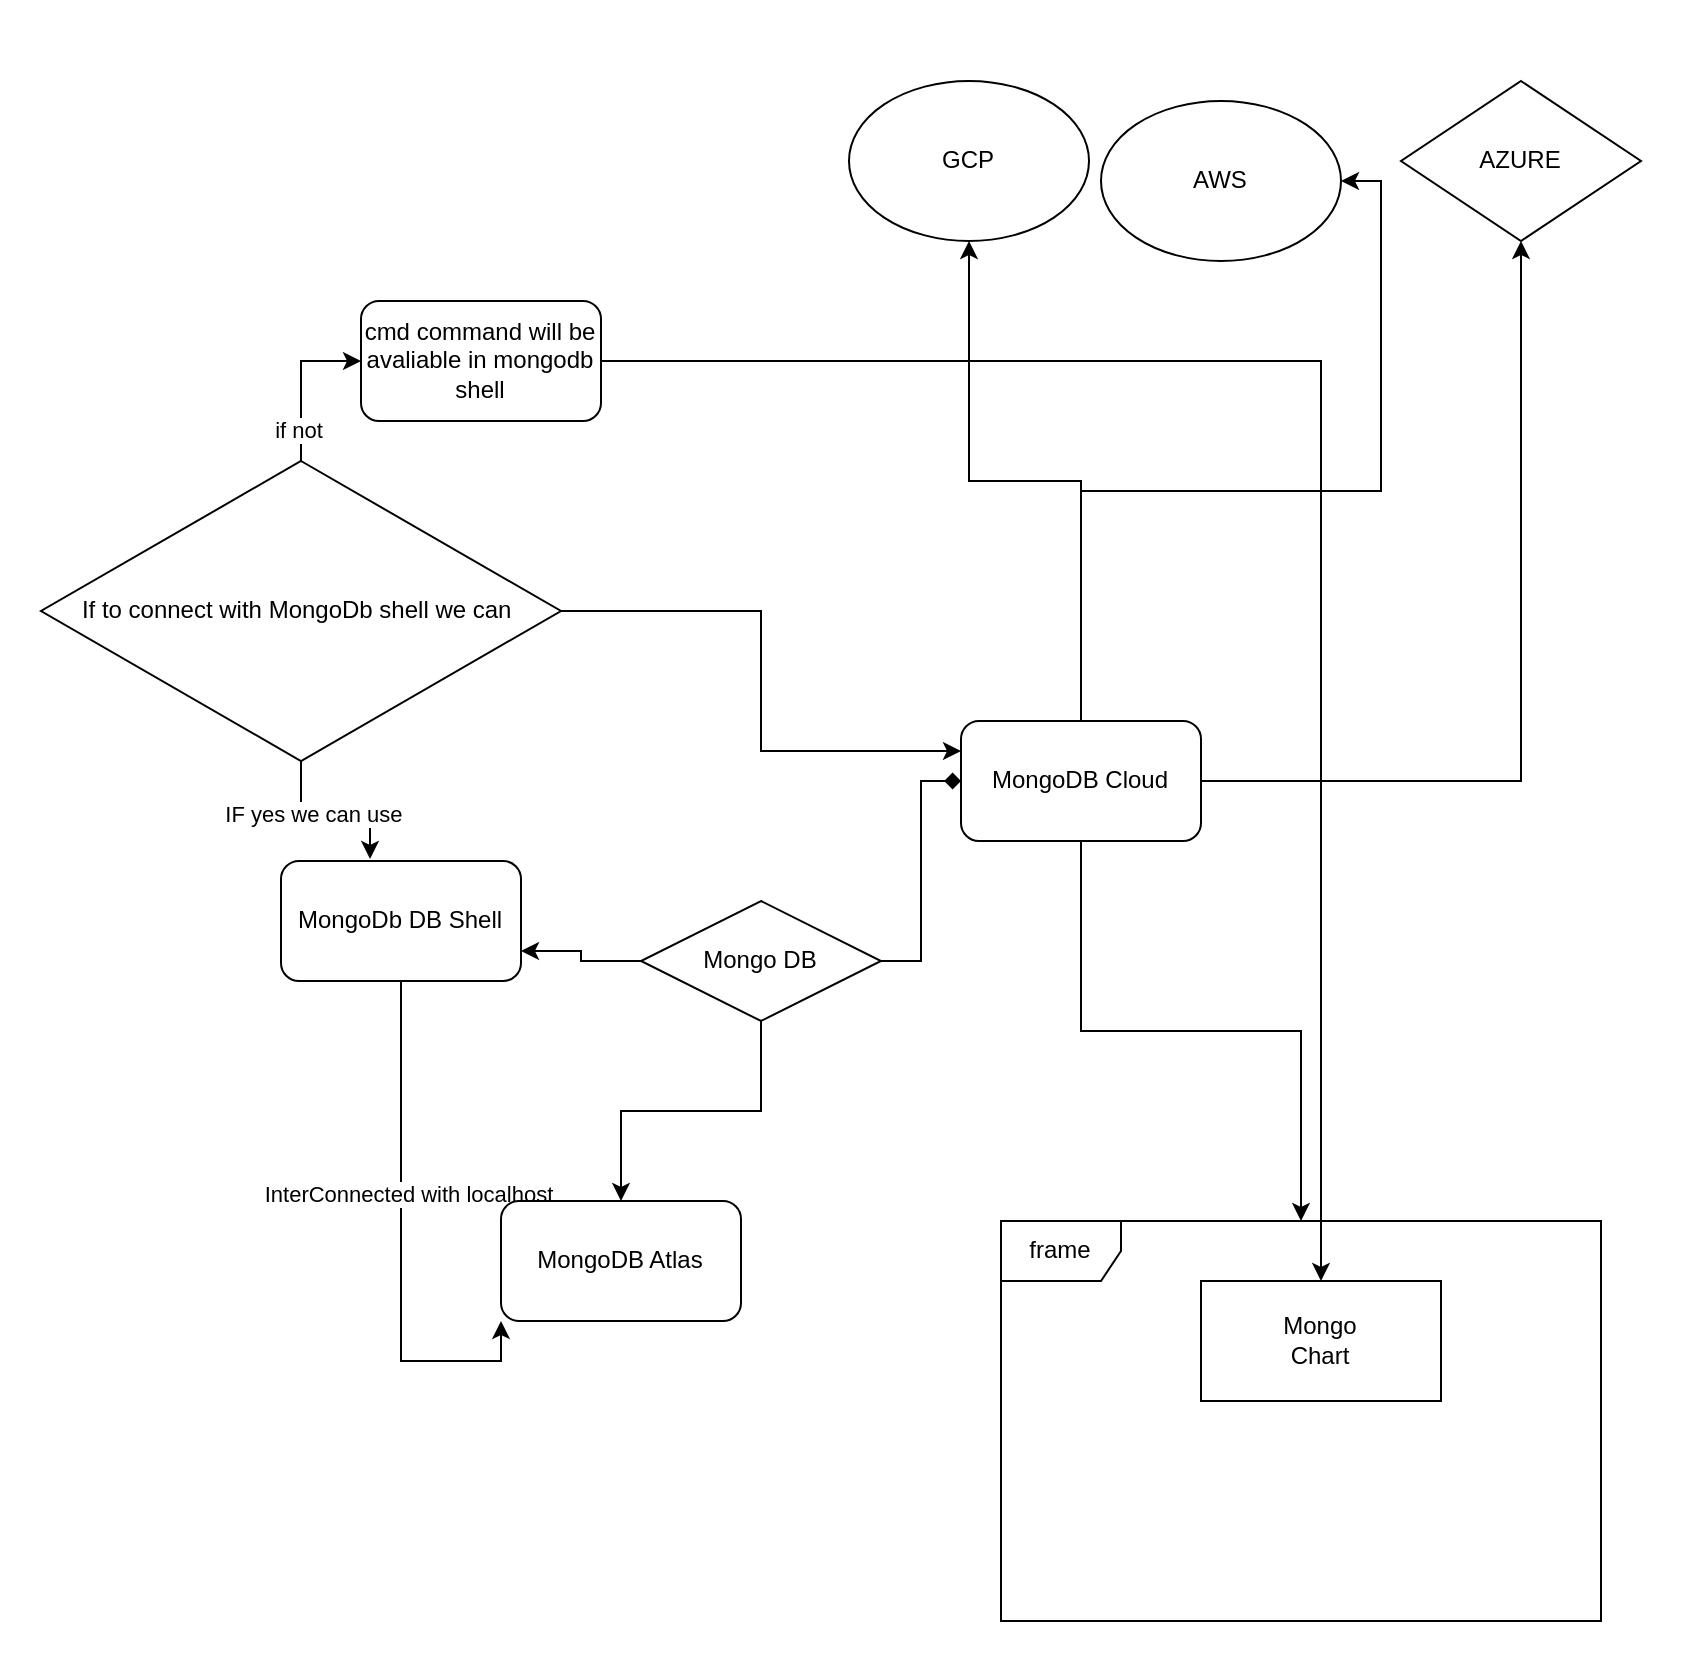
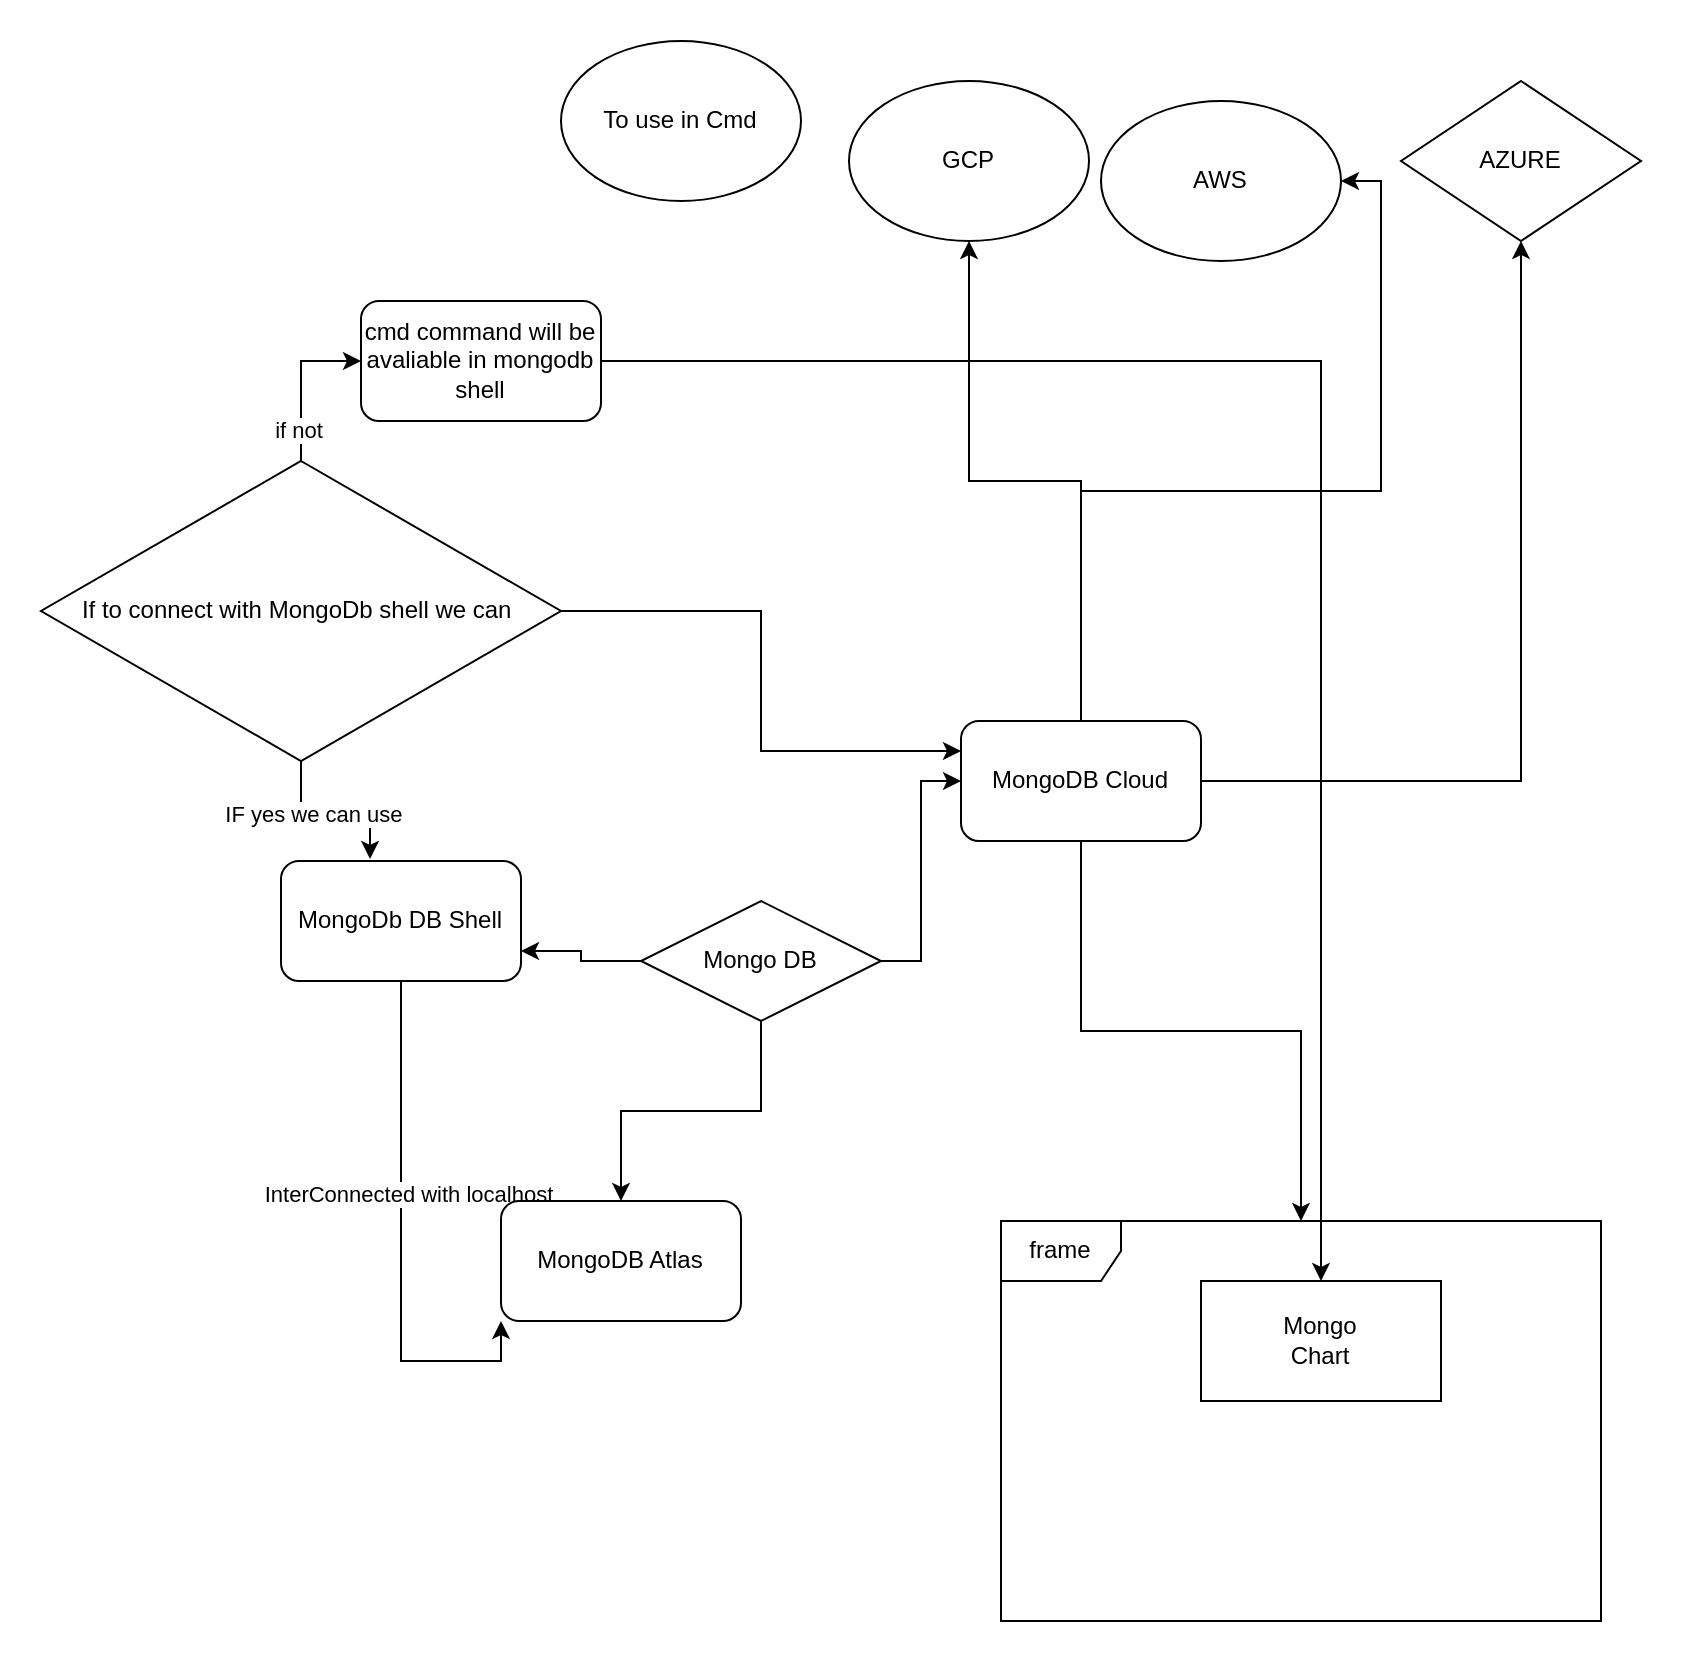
node "To use in Cmd": added
edge "Mongo DB" -> "MongoDB Cloud": arrowhead diamond -> classic
